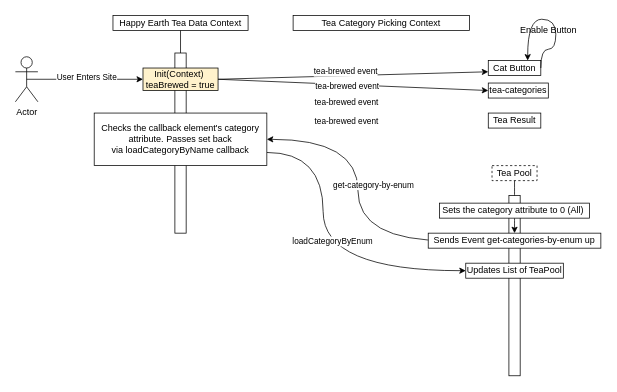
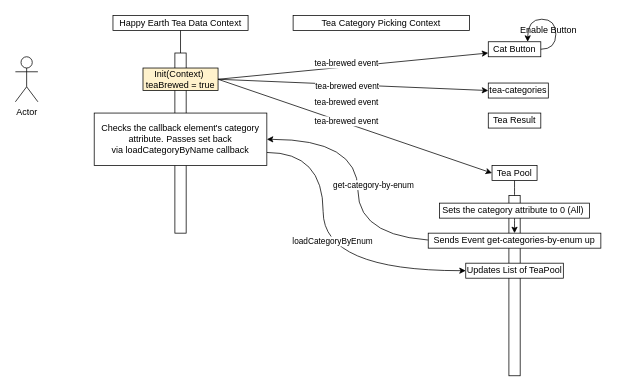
node "Cat Button": moved (514, 68) -> (514, 49)
edge "Actor" -> "Init(Context) teaBrewed = true": removed, label "User Enters Site"
edge "Init(Context) teaBrewed = true" -> "Tea Pool": added
node "Tea Pool": style dashed -> solid
